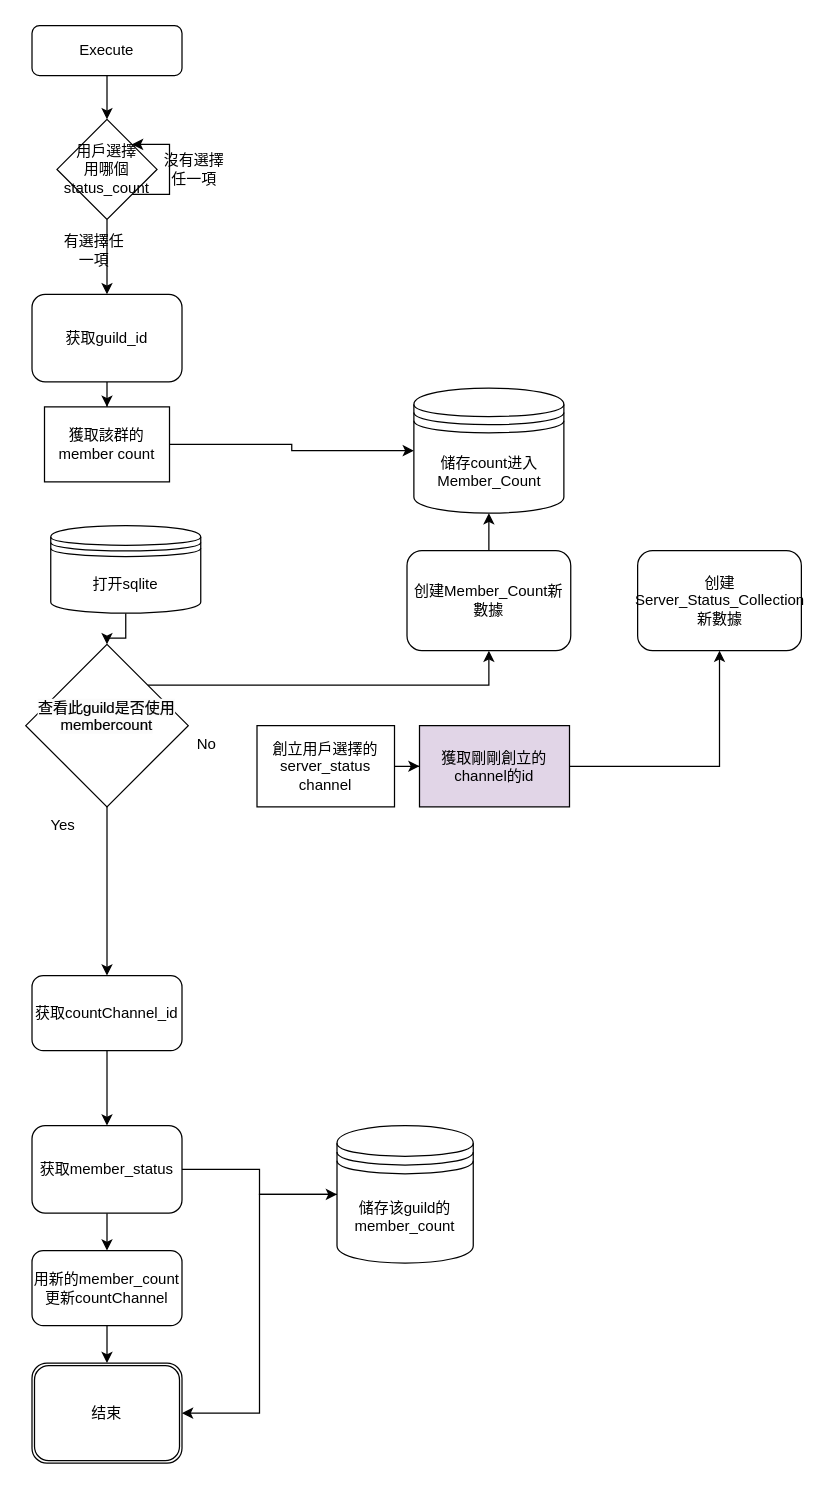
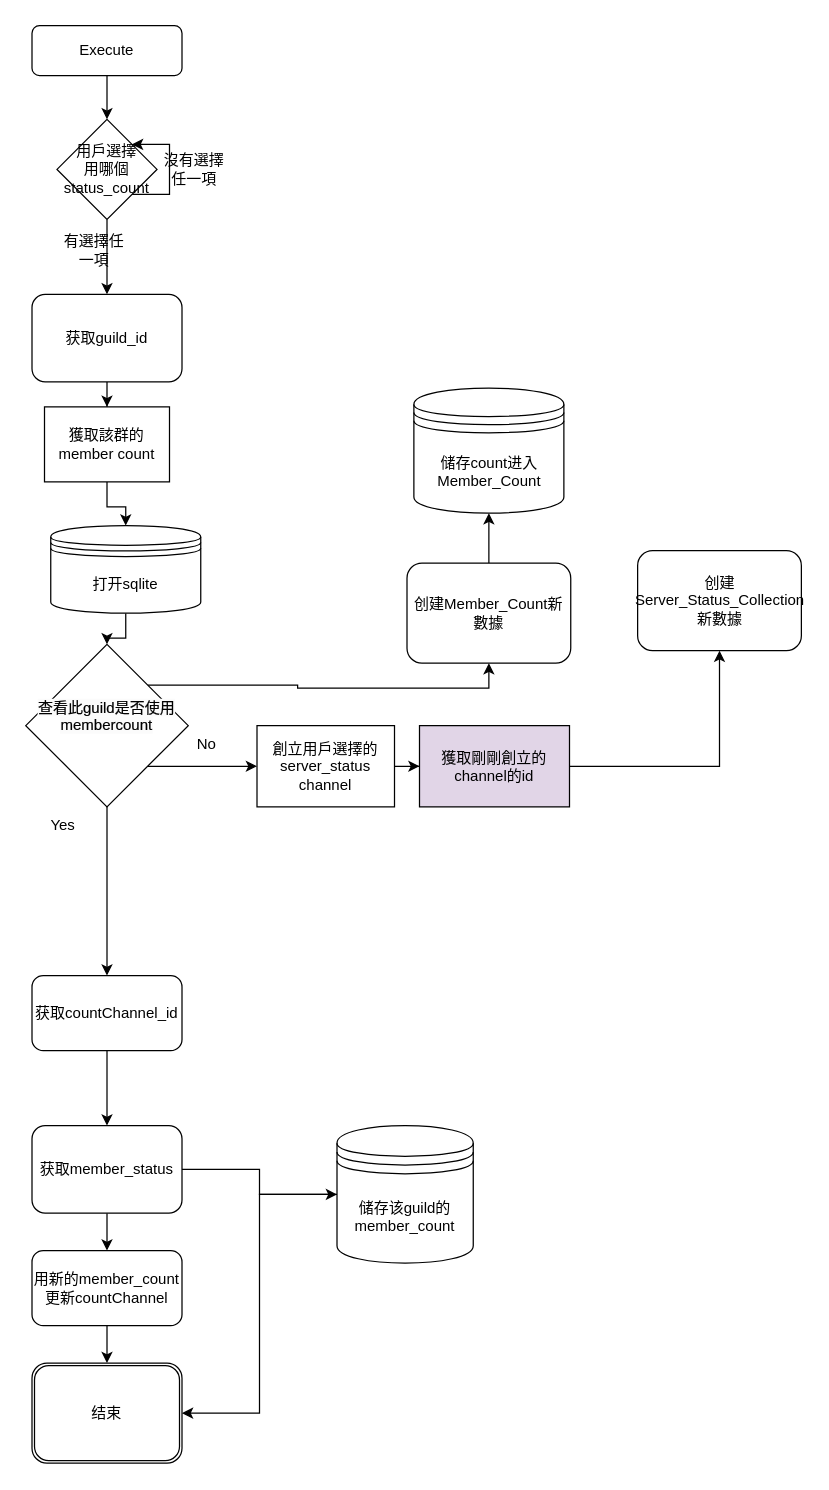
edge "獲取該群的member count" -> "储存count进入Member_Count": now "獲取該群的member count" -> "打开sqlite"
node "创建Member_Count新數據": moved (489, 601) -> (489, 613)
edge "查看此guild是否使用membercount" -> "創立用戶選擇的server_status channel": added
